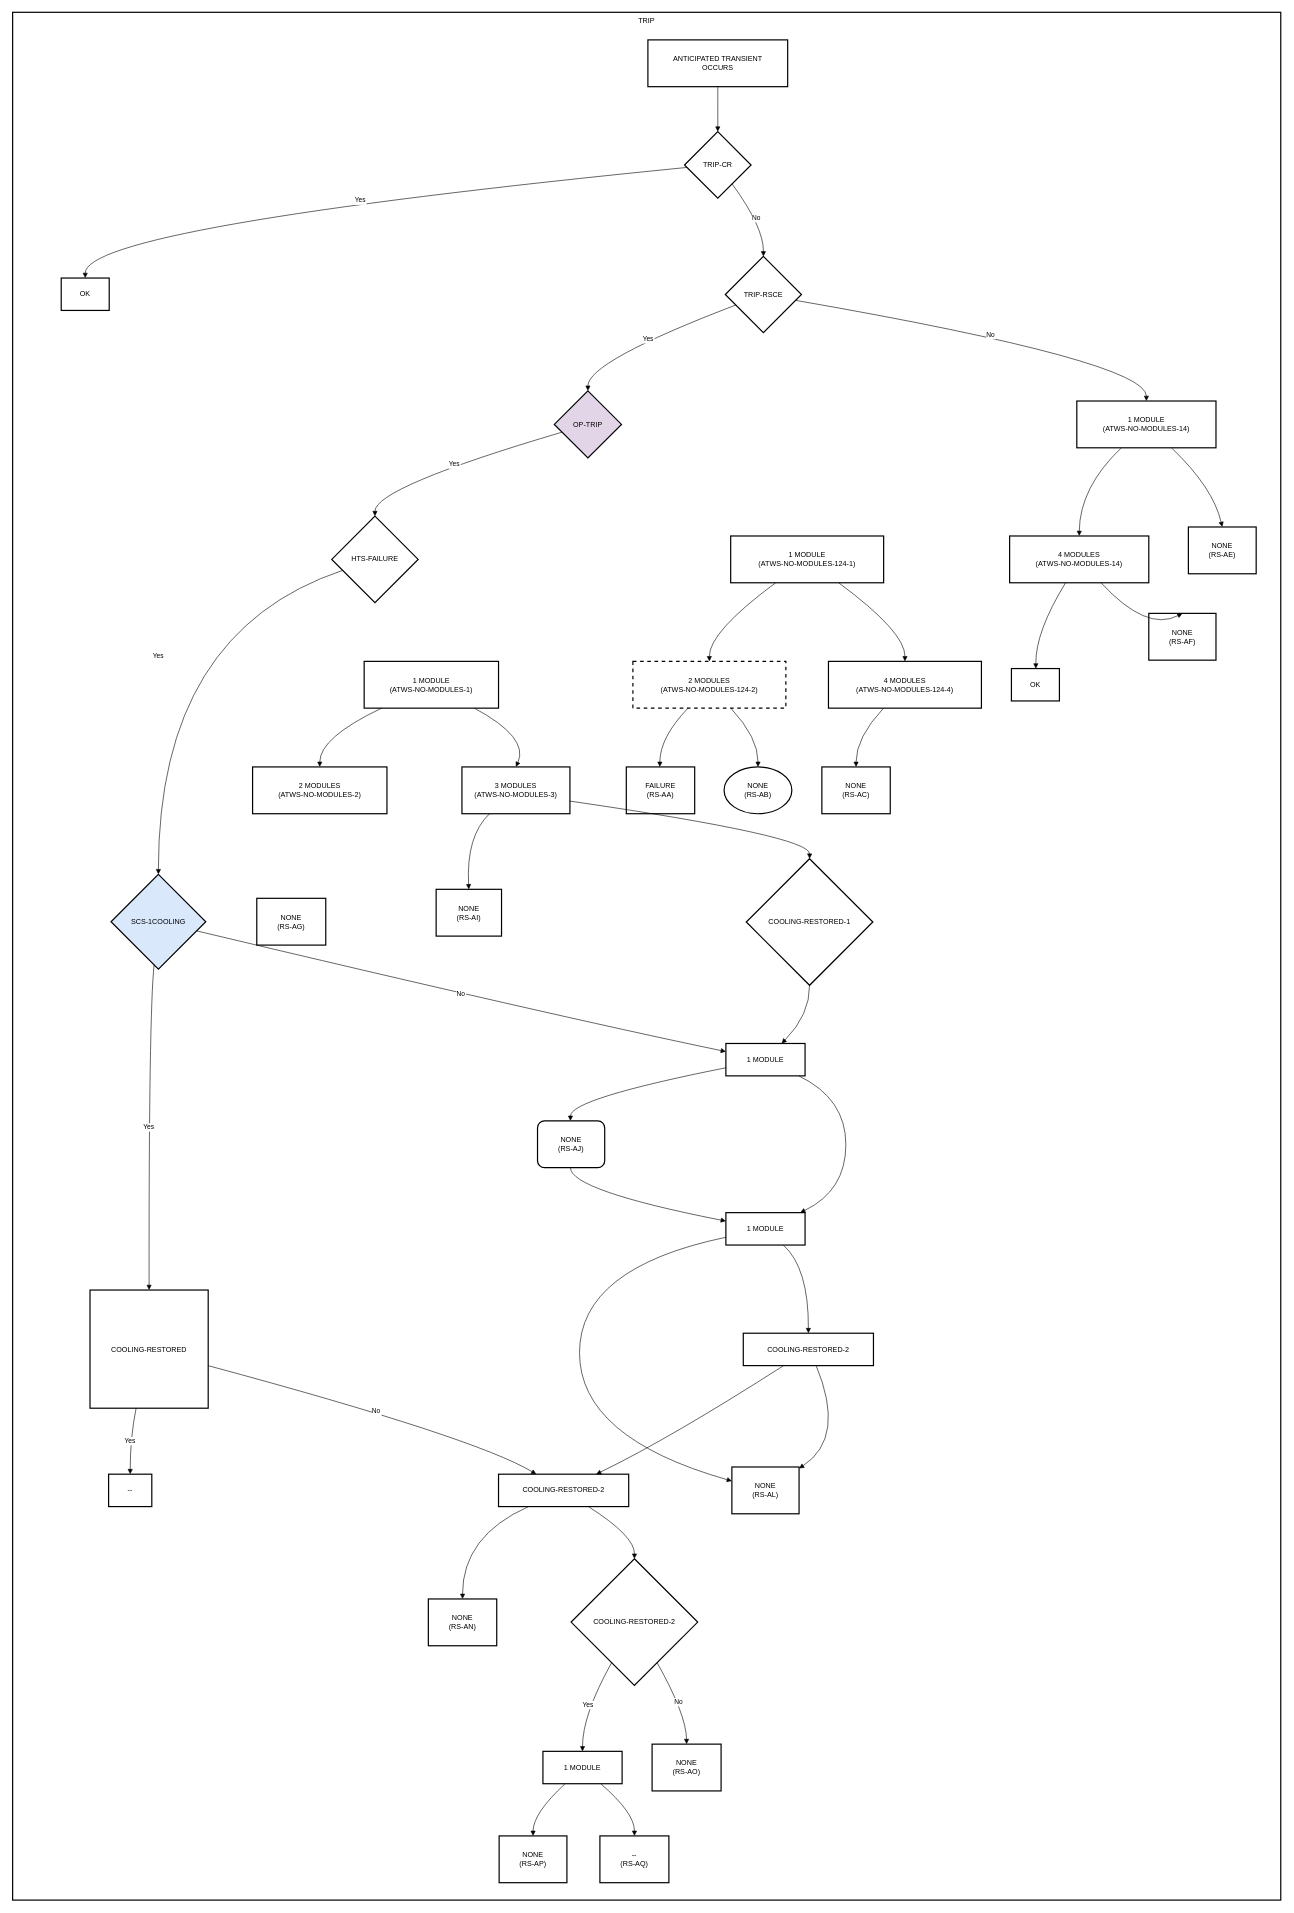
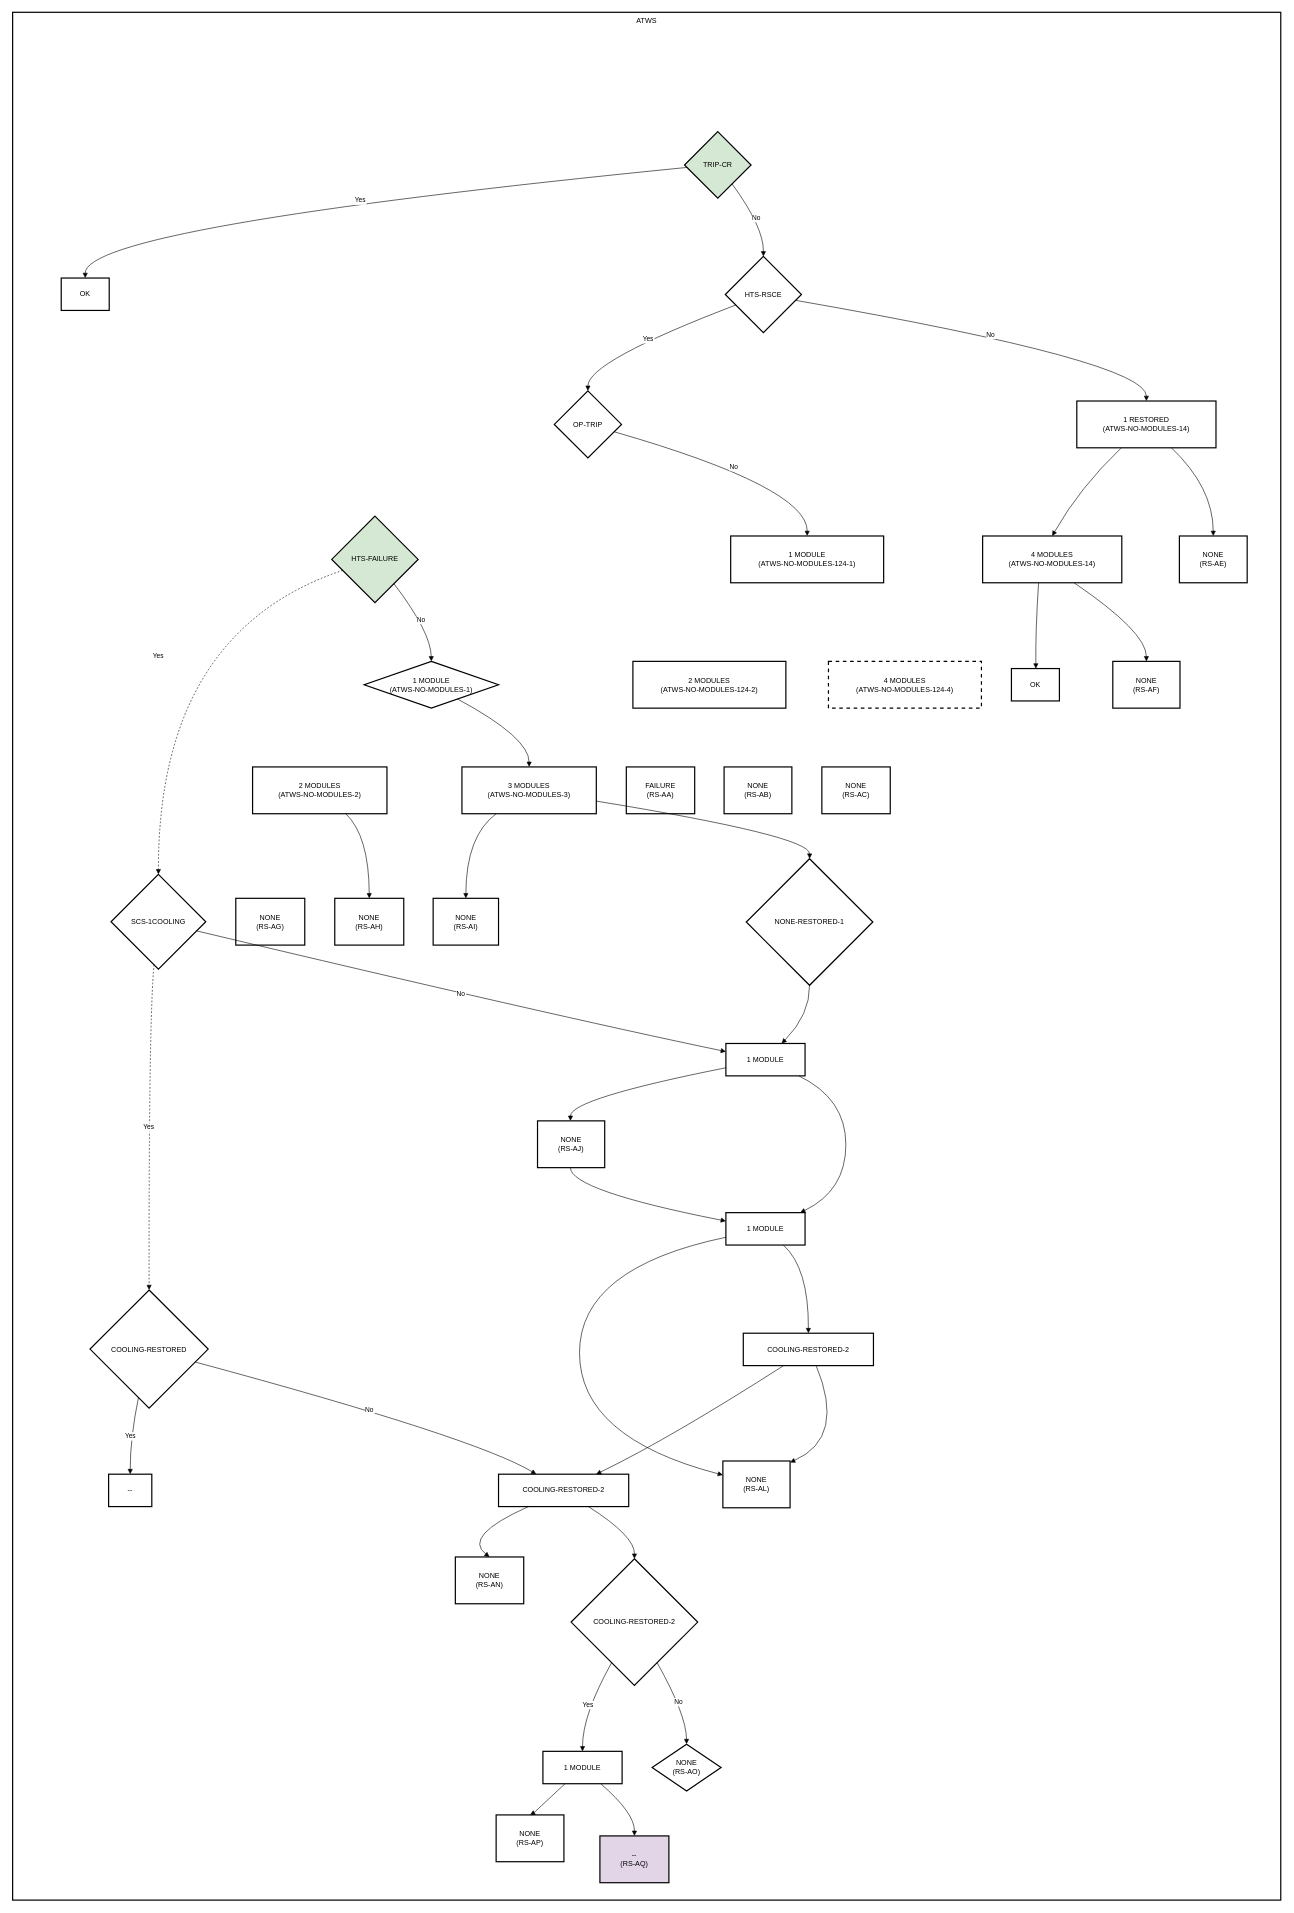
node "TRIP": label "TRIP" -> "ATWS"
node "ANTICIPATED TRANSIENT OCCURS": removed
edge "ANTICIPATED TRANSIENT OCCURS" -> "TRIP-CR": removed
node "TRIP-CR": fillcolor #ffffff -> #d5e8d4
node "TRIP-RSCE": label "TRIP-RSCE" -> "HTS-RSCE"
node "OP-TRIP": fillcolor #e1d5e7 -> #ffffff
node "1 MODULE (ATWS-NO-MODULES-14)": label "1 MODULE (ATWS-NO-MODULES-14)" -> "1 RESTORED (ATWS-NO-MODULES-14)"
edge "OP-TRIP" -> "1 MODULE (ATWS-NO-MODULES-124-1)": added, label "No"
edge "OP-TRIP" -> "HTS-FAILURE": removed, label "Yes"
node "NONE (RS-AE)": moved (1222, 551) -> (1213, 560)
node "HTS-FAILURE": fillcolor #ffffff -> #d5e8d4
node "4 MODULES (ATWS-NO-MODULES-14)": moved (1079, 560) -> (1052, 560)
edge "1 MODULE (ATWS-NO-MODULES-124-1)" -> "2 MODULES (ATWS-NO-MODULES-124-2)": removed
edge "1 MODULE (ATWS-NO-MODULES-124-1)" -> "4 MODULES (ATWS-NO-MODULES-124-4)": removed
edge "HTS-FAILURE" -> "1 MODULE (ATWS-NO-MODULES-1)": added, label "No"
node "NONE (RS-AF)": moved (1182, 637) -> (1146, 685)
node "1 MODULE (ATWS-NO-MODULES-1)": shape rectangle -> diamond
node "2 MODULES (ATWS-NO-MODULES-124-2)": style dashed -> solid
node "4 MODULES (ATWS-NO-MODULES-124-4)": style solid -> dashed
edge "HTS-FAILURE" -> "SCS-1COOLING": style solid -> dashed
edge "1 MODULE (ATWS-NO-MODULES-1)" -> "2 MODULES (ATWS-NO-MODULES-2)": removed
edge "2 MODULES (ATWS-NO-MODULES-124-2)" -> "FAILURE (RS-AA)": removed
edge "2 MODULES (ATWS-NO-MODULES-124-2)" -> "NONE (RS-AB)": removed
edge "4 MODULES (ATWS-NO-MODULES-124-4)" -> "NONE (RS-AC)": removed
node "3 MODULES (ATWS-NO-MODULES-3)": size 108x47 -> 134x47
node "NONE (RS-AB)": shape ellipse -> rectangle
edge "2 MODULES (ATWS-NO-MODULES-2)" -> "NONE (RS-AH)": added
node "NONE (RS-AI)": moved (469, 913) -> (466, 922)
node "SCS-1COOLING": fillcolor #dae8fc -> #ffffff
node "NONE (RS-AG)": moved (291, 922) -> (270, 922)
node "NONE (RS-AH)": added
node "COOLING-RESTORED-1": label "COOLING-RESTORED-1" -> "NONE-RESTORED-1"
edge "SCS-1COOLING" -> "COOLING-RESTORED": style solid -> dashed
node "NONE (RS-AJ)": shape rounded rectangle -> rectangle
node "COOLING-RESTORED": shape rectangle -> diamond
node "NONE (RS-AL)": moved (765, 1491) -> (756, 1485)
node "NONE (RS-AN)": moved (462, 1623) -> (489, 1581)
node "NONE (RS-AO)": shape rectangle -> diamond
node "NONE (RS-AP)": moved (533, 1860) -> (530, 1839)
node "-- (RS-AQ)": fillcolor #ffffff -> #e1d5e7
